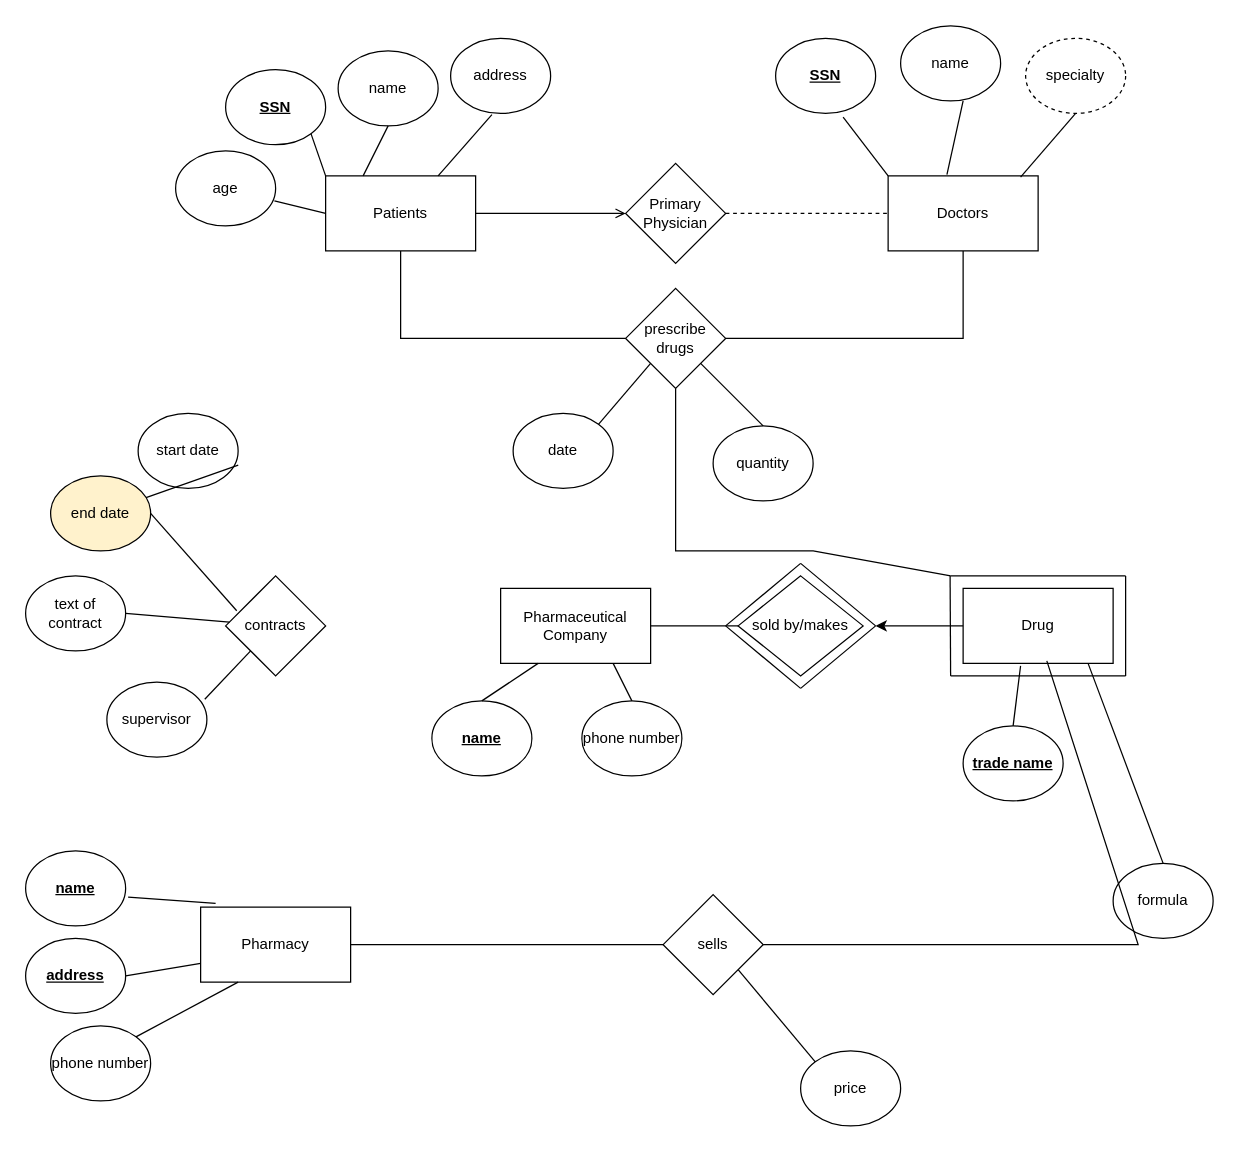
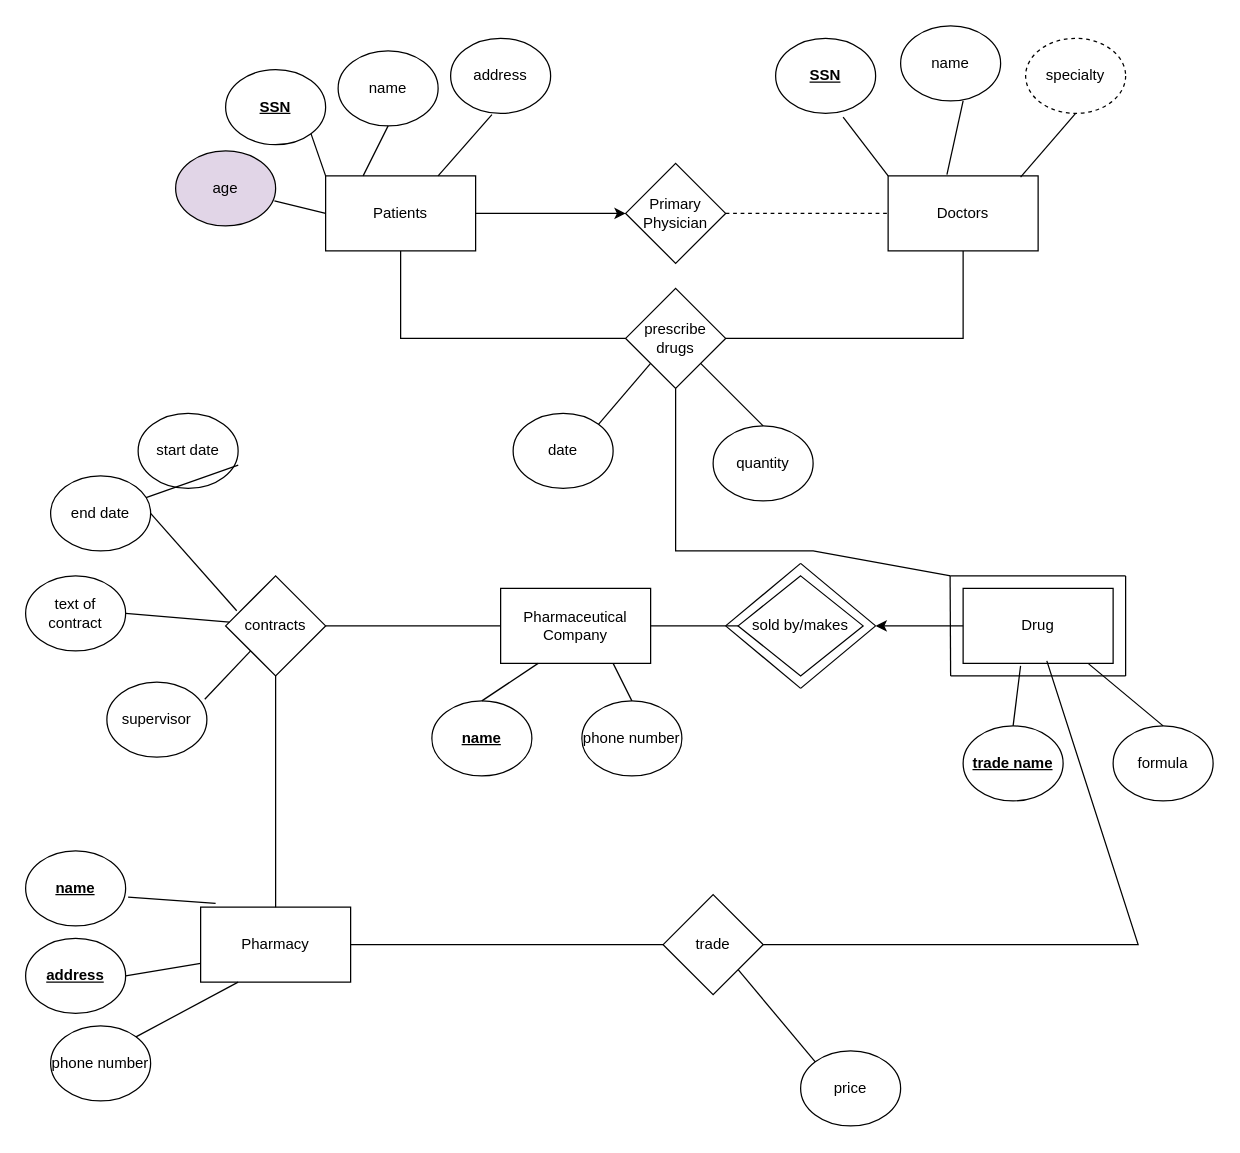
node "age": fillcolor #ffffff -> #e1d5e7
edge "Patients" -> "Primary Physician": arrowhead open -> classic
node "end date": fillcolor #fff2cc -> #ffffff
edge "contracts" -- "Pharmaceutical Company": added
edge "contracts" -- "Pharmacy": added
node "formula": moved (1163, 901) -> (1163, 763)
node "sells": label "sells" -> "trade"
